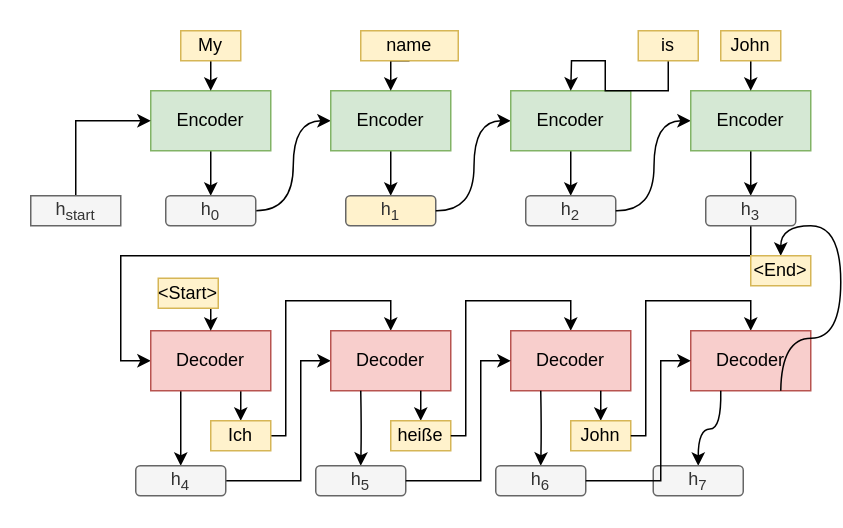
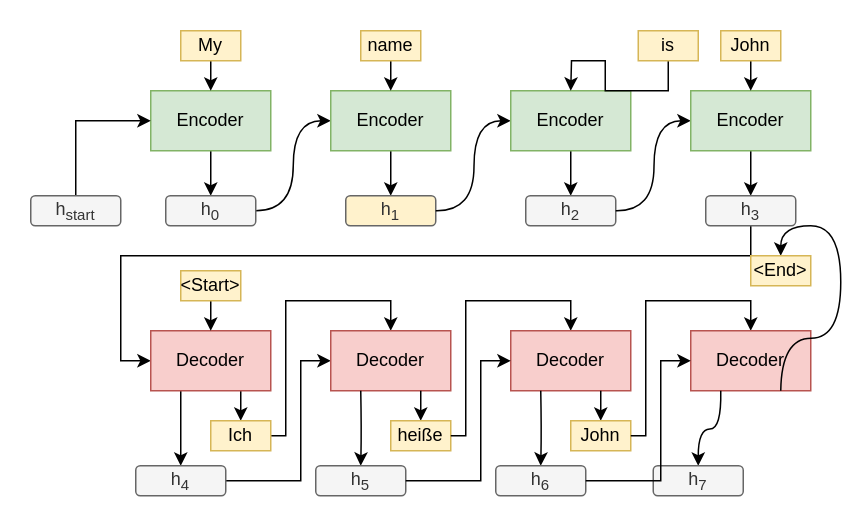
node "name": size 98x30 -> 60x30
node "hstart": shape rectangle -> rounded rectangle
node "<Start>": moved (188, 293) -> (211, 286)
